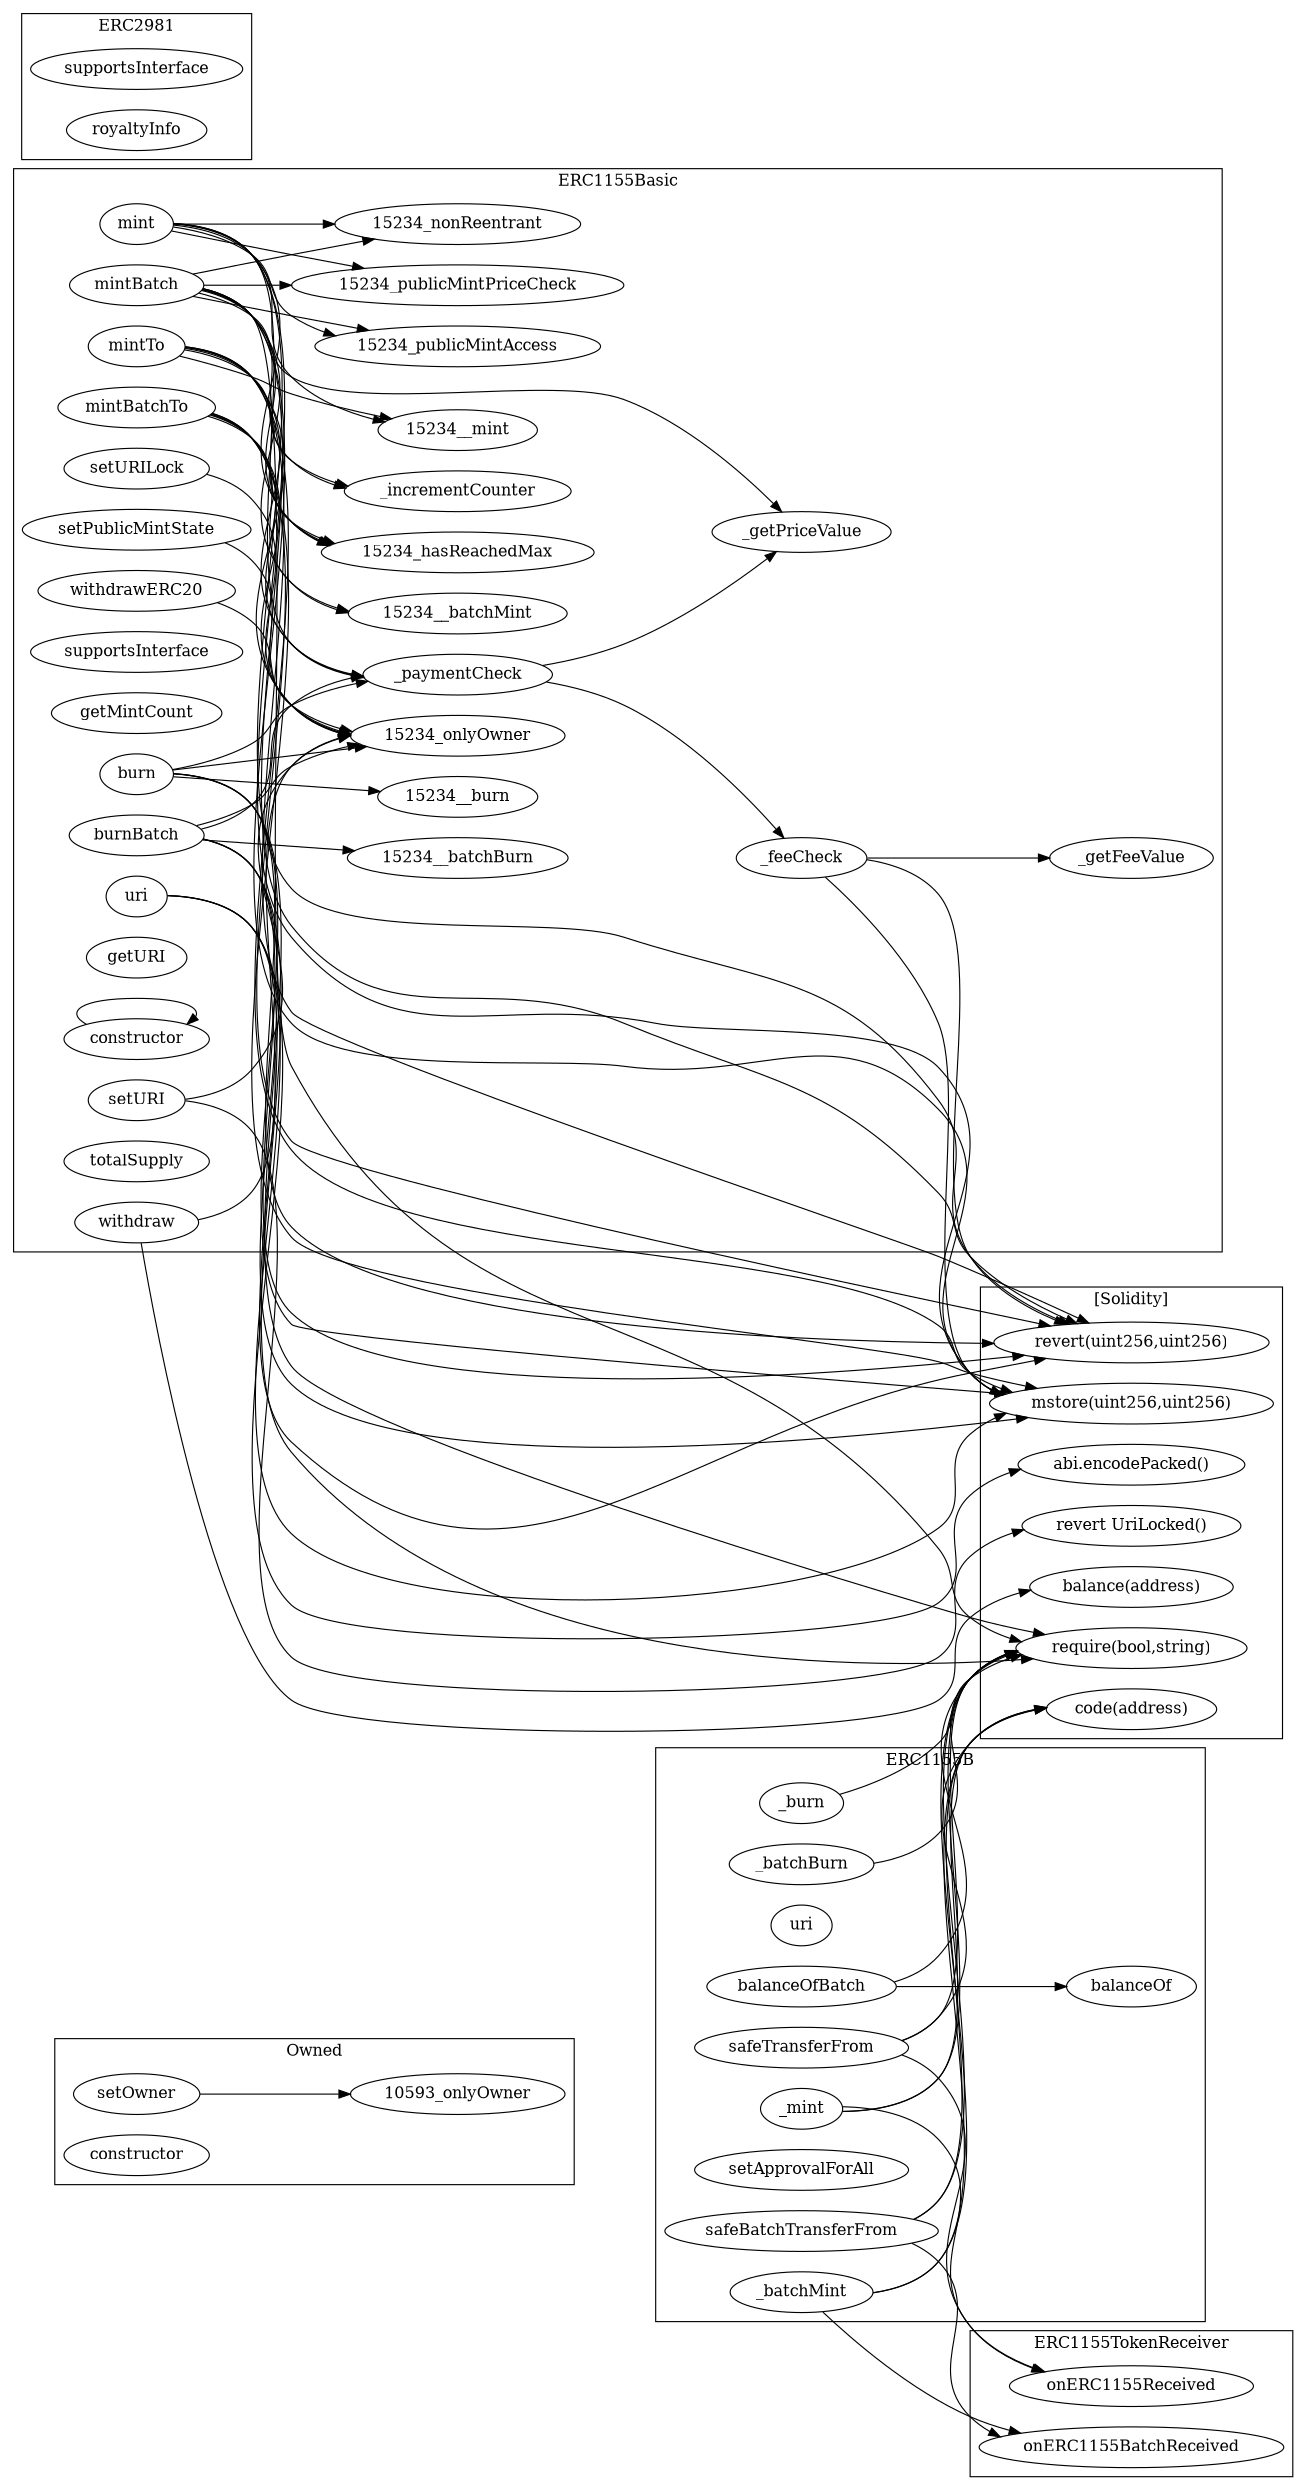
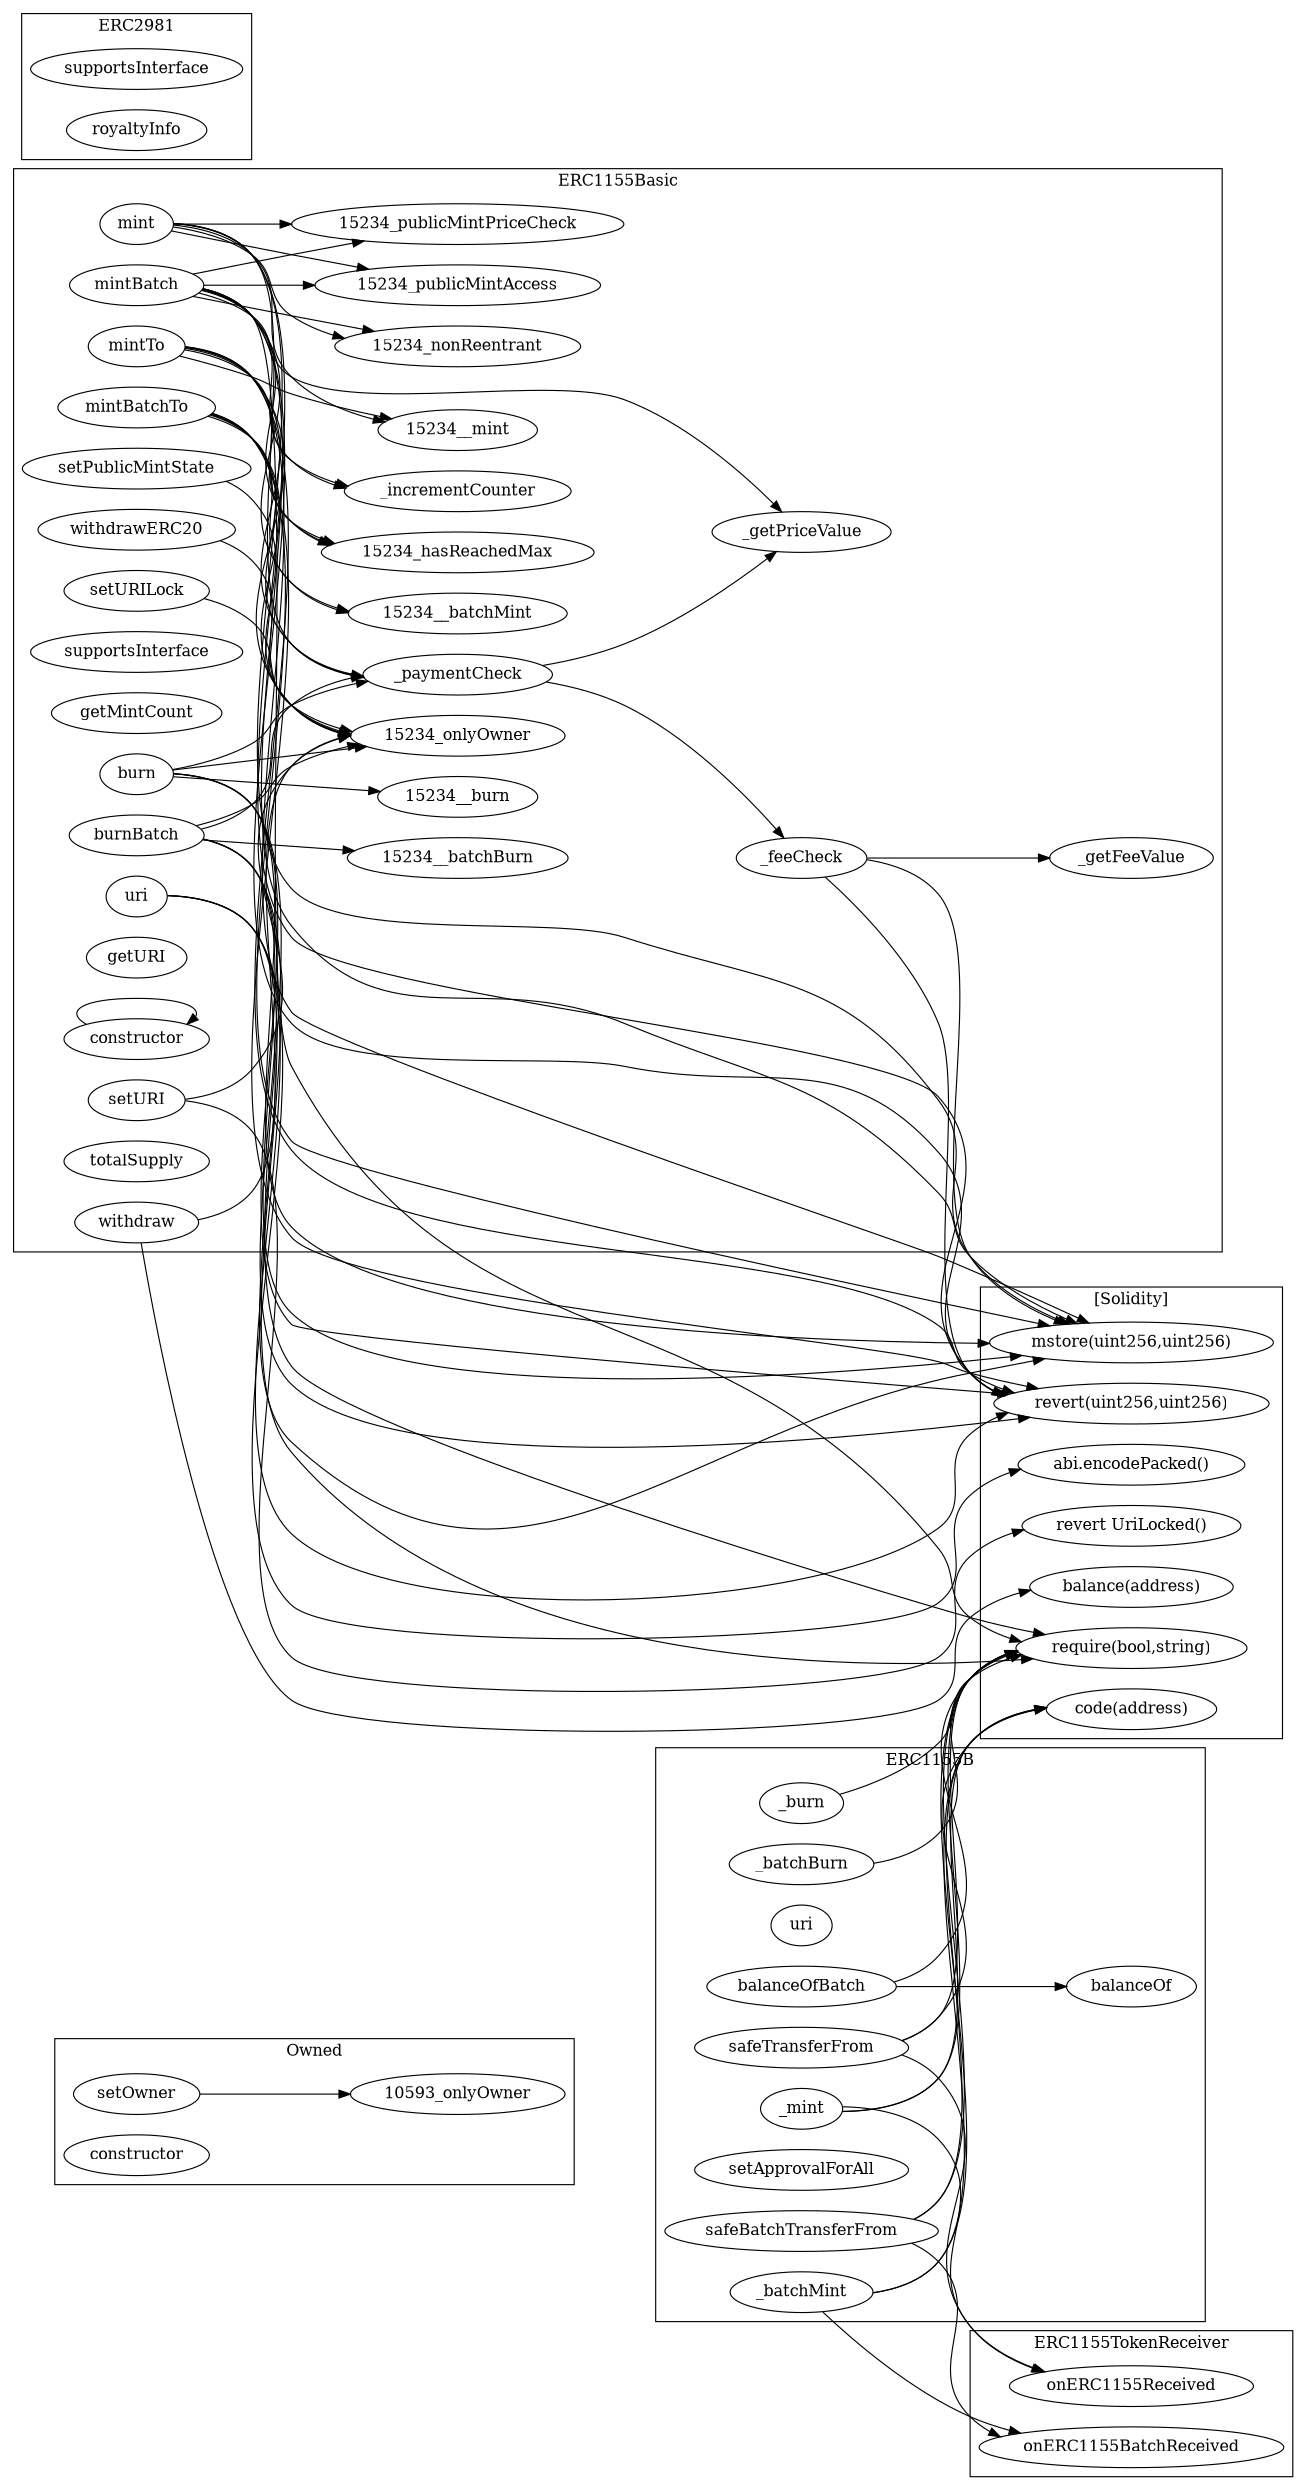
edge "mint" -> "15234_hasReachedMax": removed
